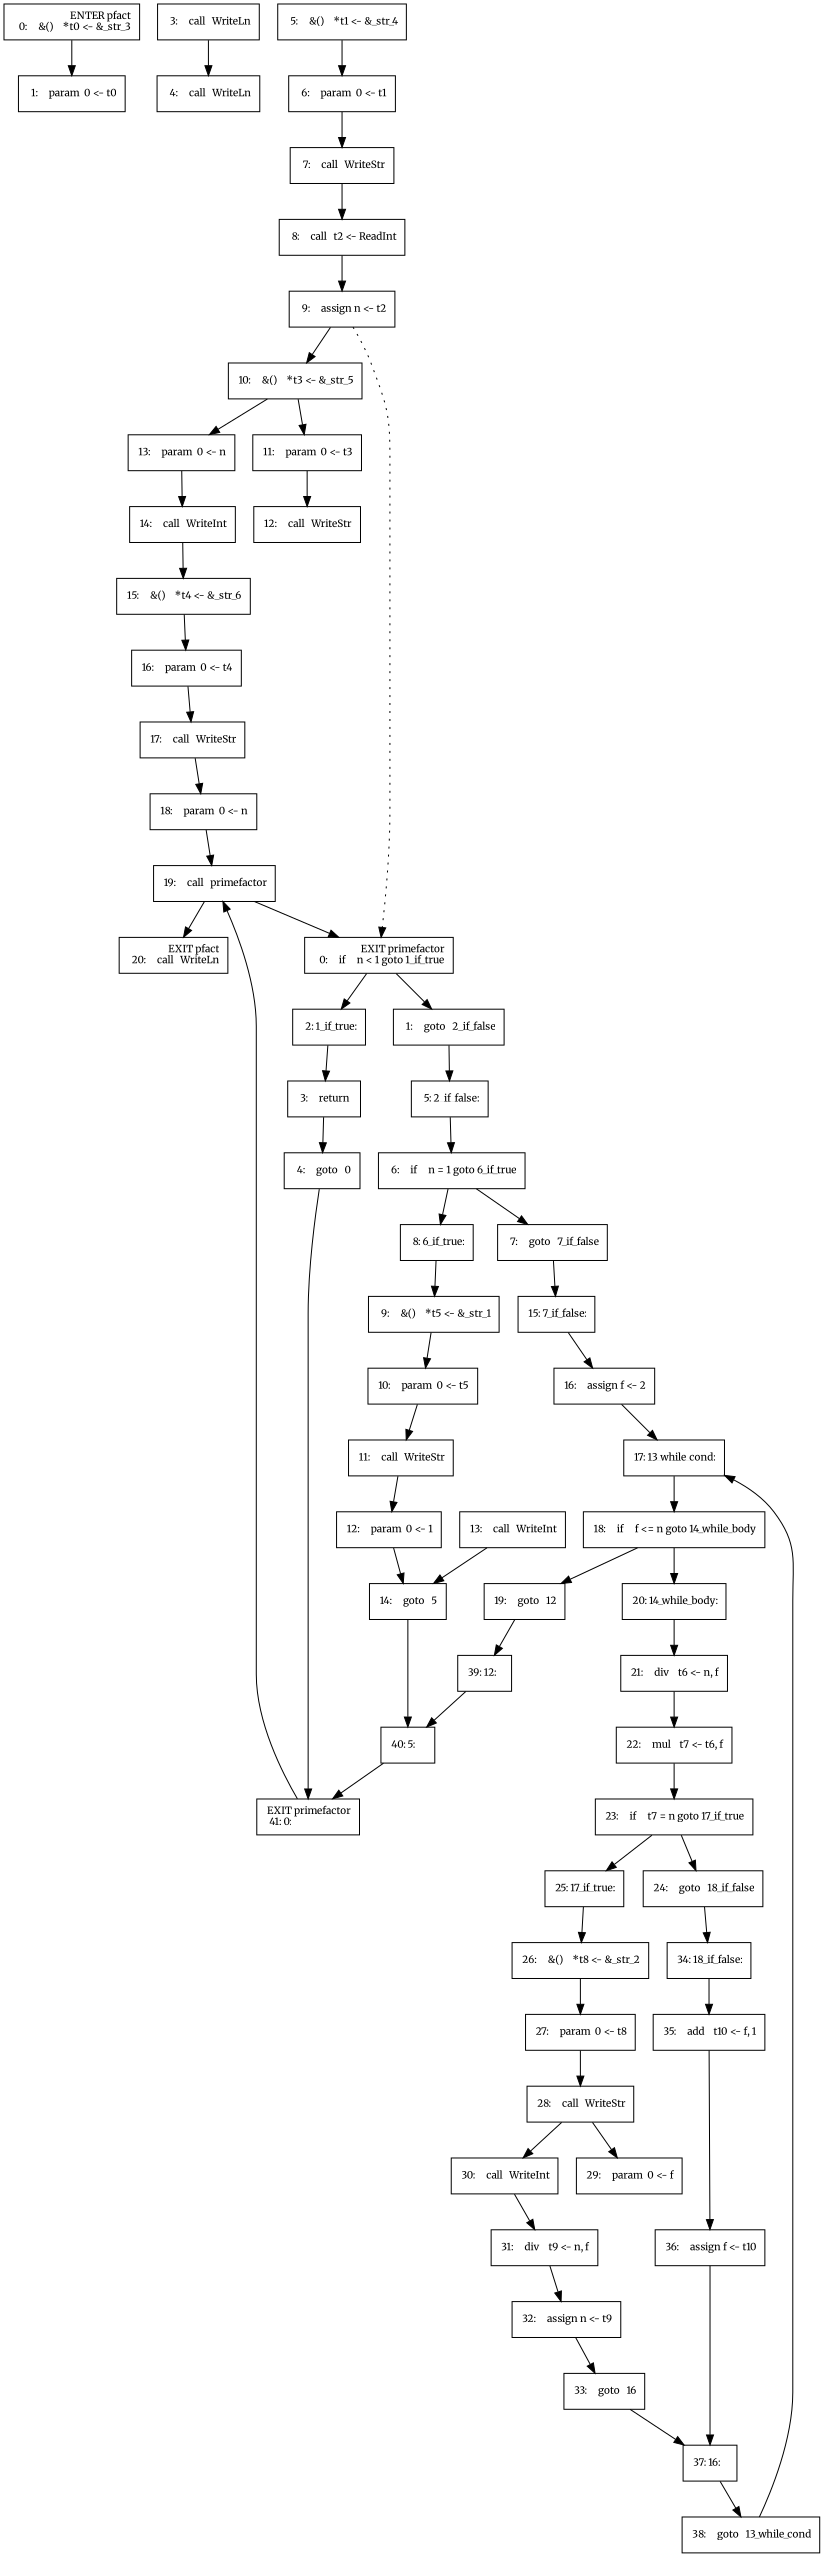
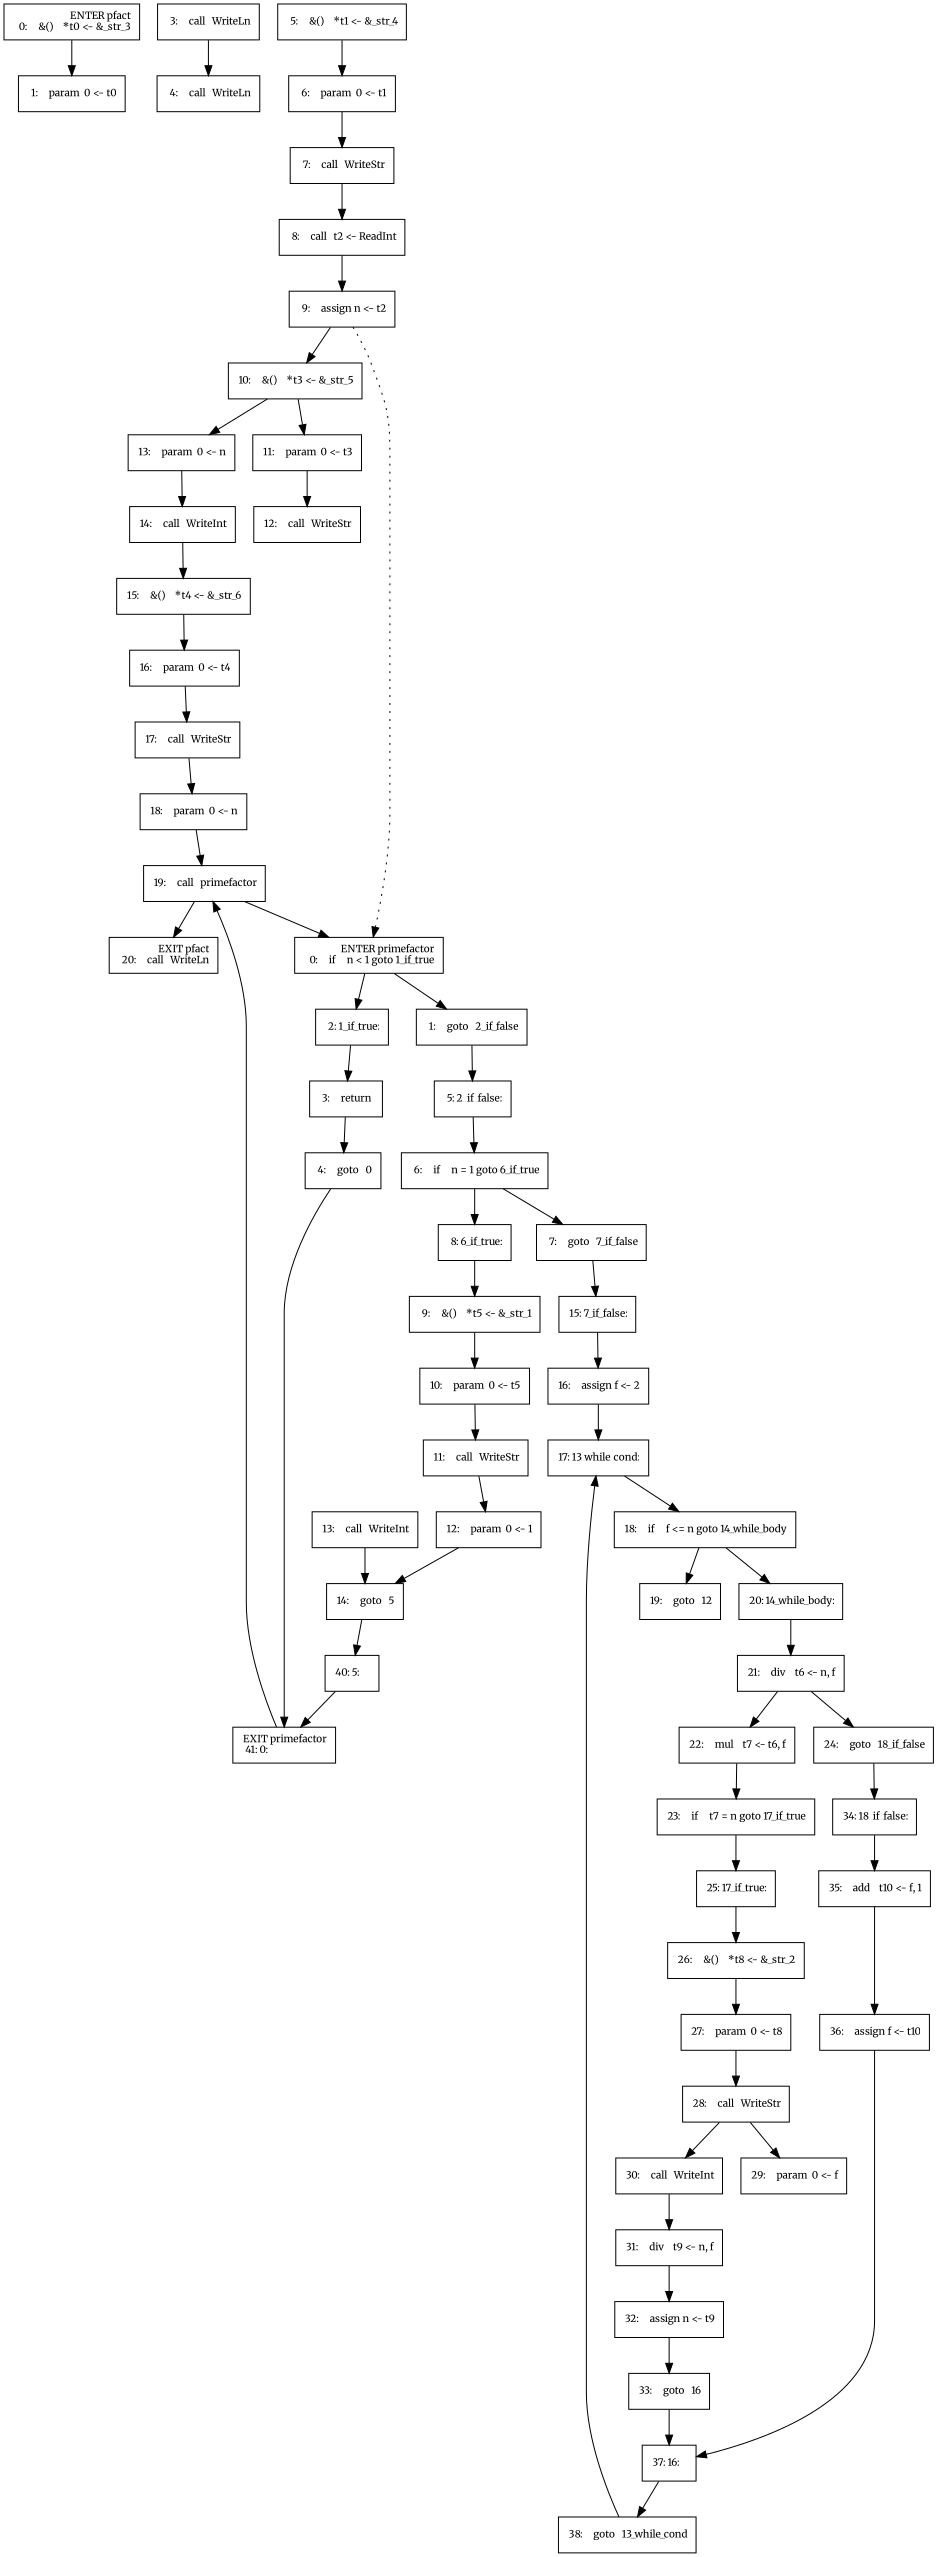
node "EXIT primefactor 0:     if     n < 1 goto 1_if_true": label "EXIT primefactor 0:     if     n < 1 goto 1_if_true" -> "ENTER primefactor 0:     if     n < 1 goto 1_if_true"
node "39: 12:": removed
edge "23:     if     t7 = n goto 17_if_true" -> "24:     goto   18_if_false": now "21:     div    t6 <- n, f" -> "24:     goto   18_if_false"
